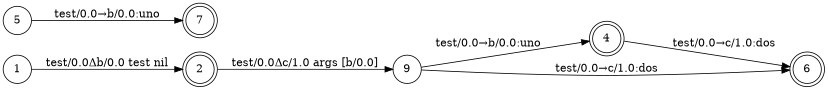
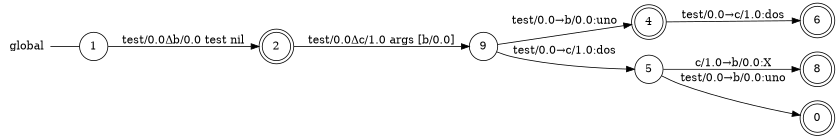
node "7": label "7" -> "0"
node "global": added
node "8": added
edge "9" -> "6": now "9" -> "5"
